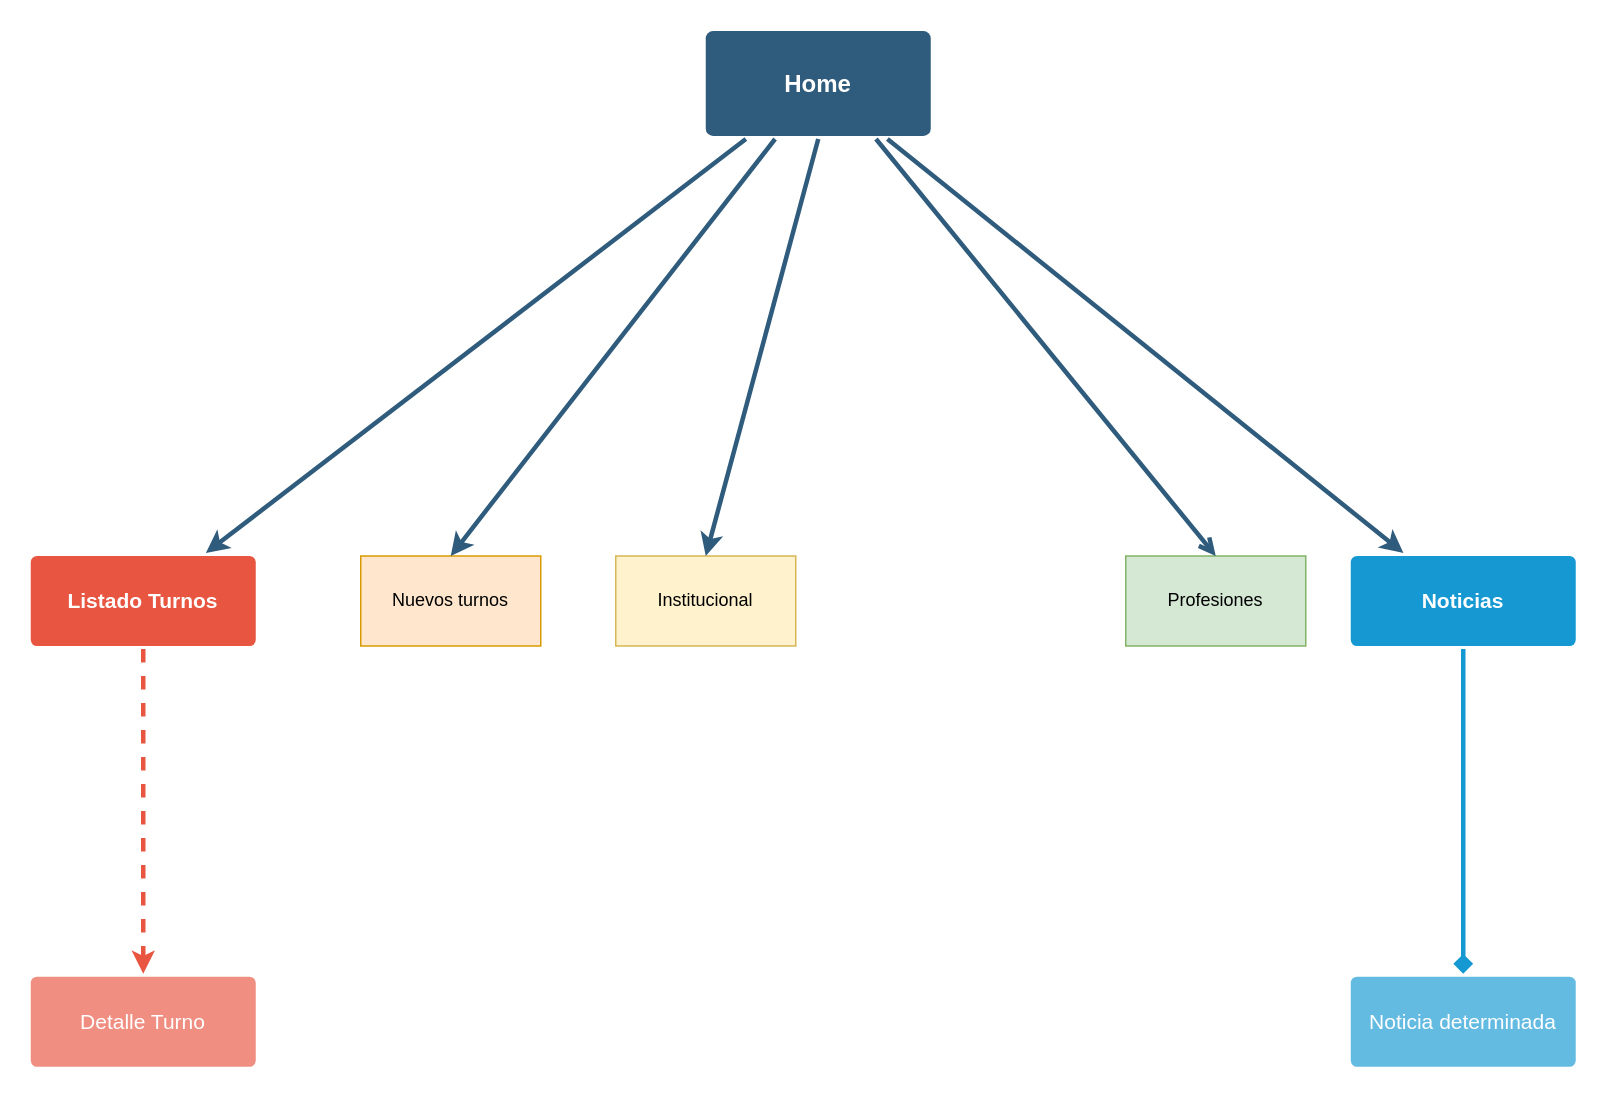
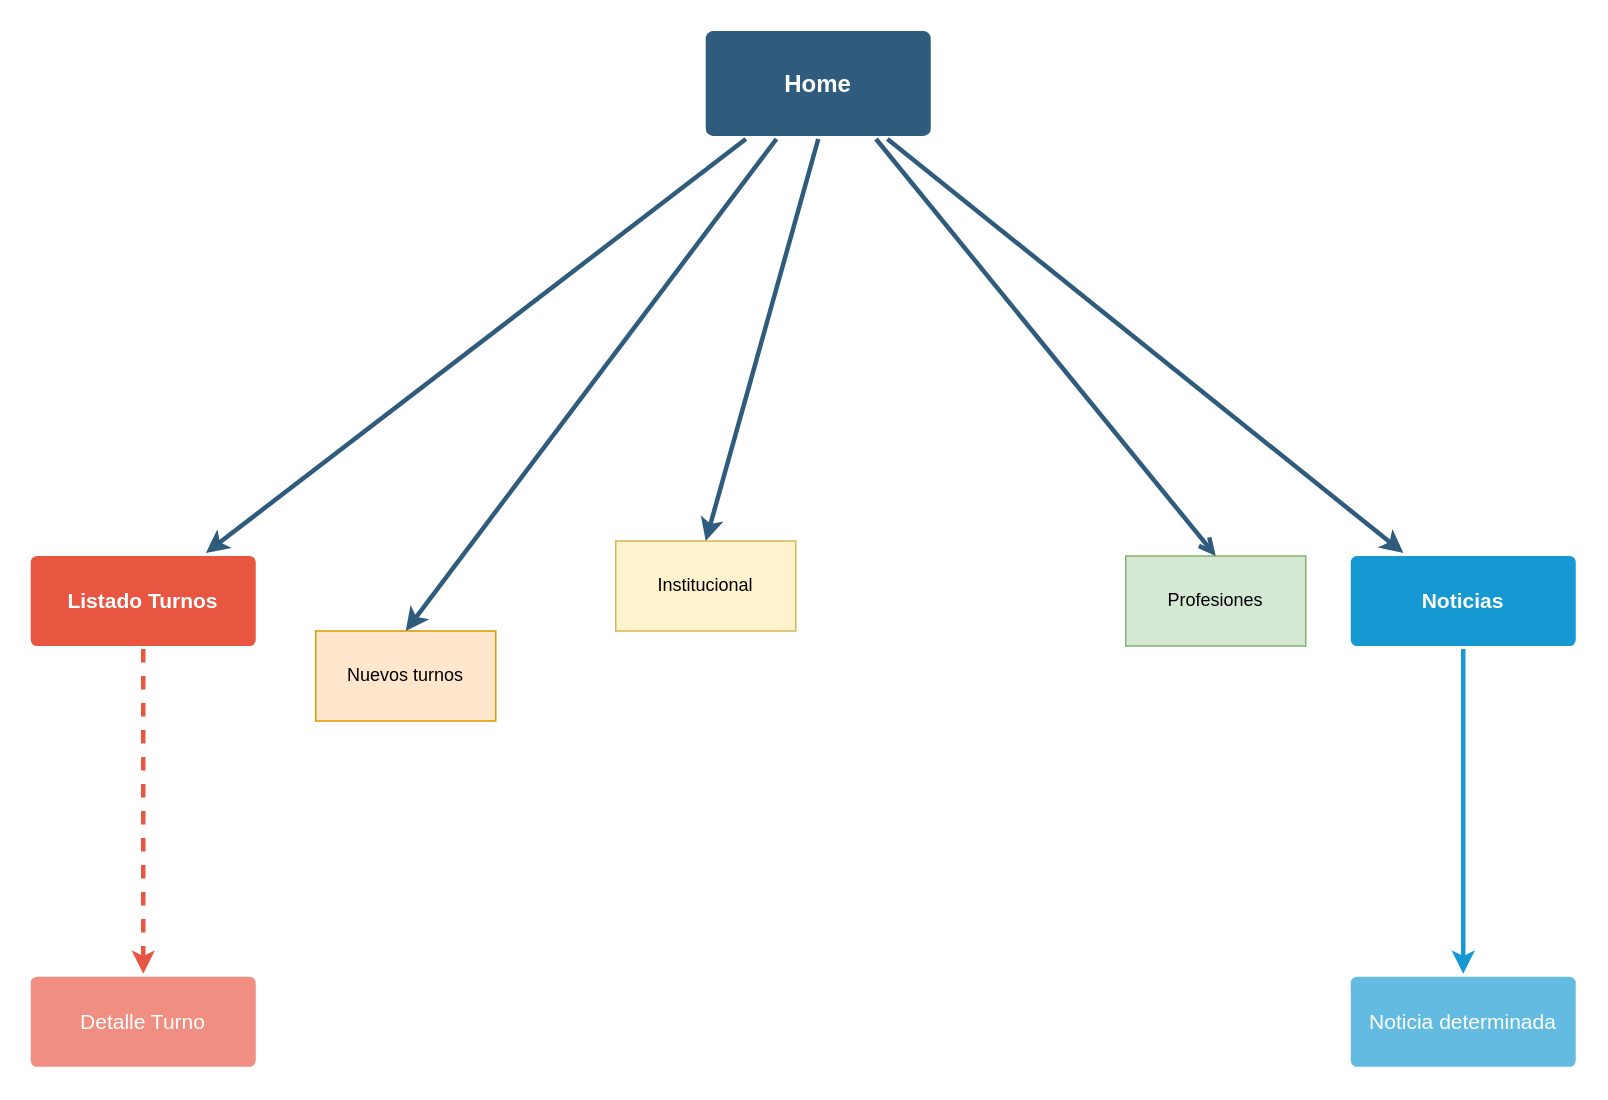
node "Nuevos turnos": moved (451, 601) -> (406, 676)
node "Institucional": moved (706, 601) -> (706, 586)
edge "Noticias" -> "Noticia determinada": arrowhead diamond -> classic
